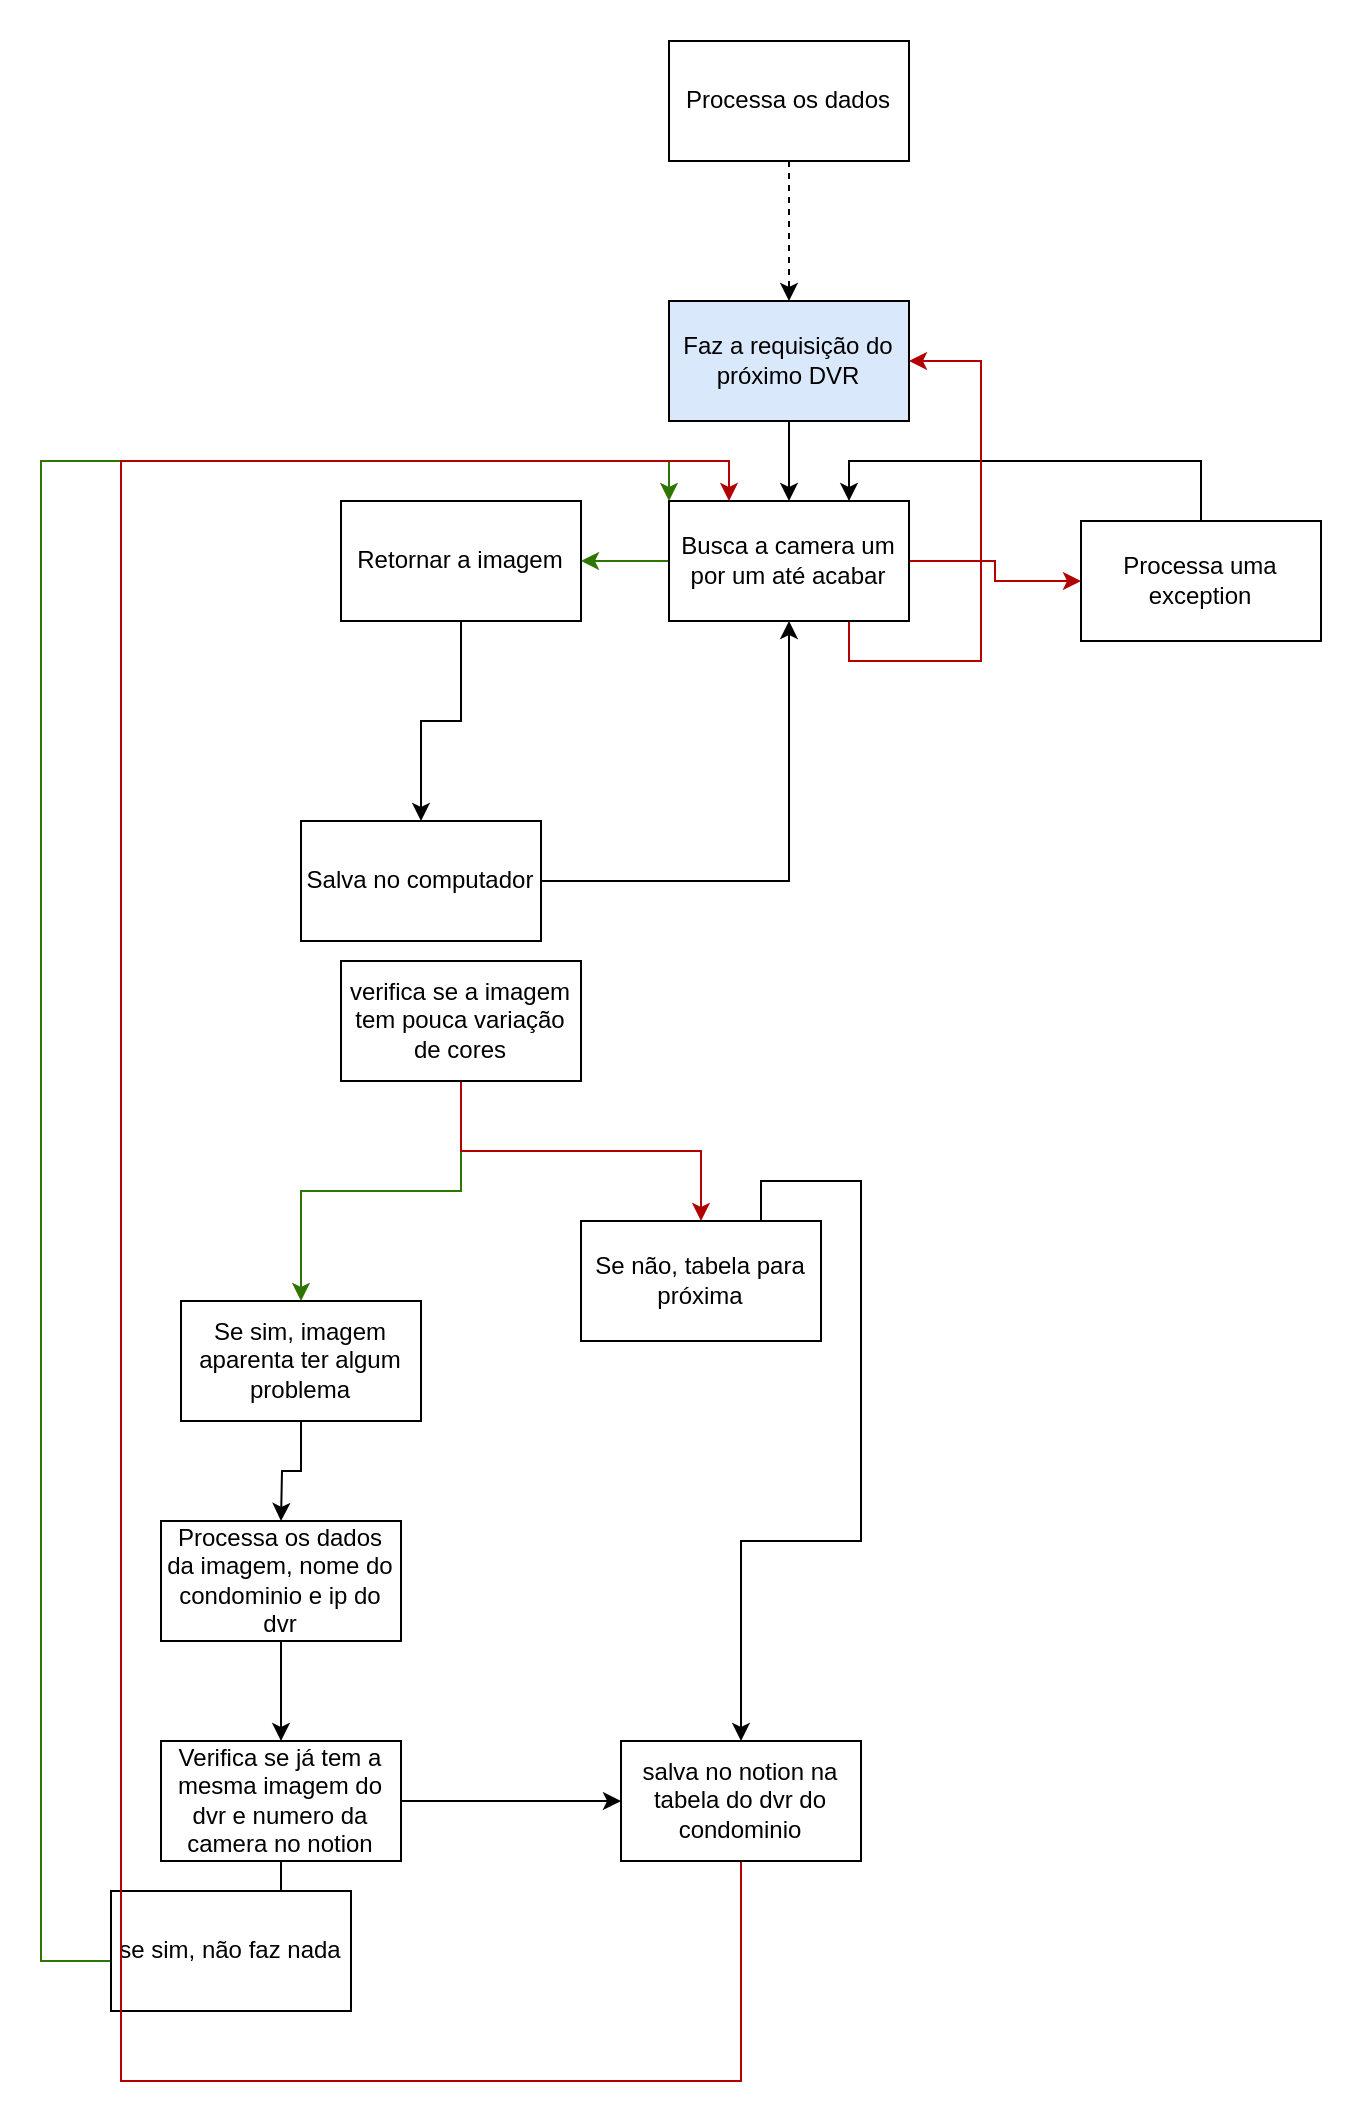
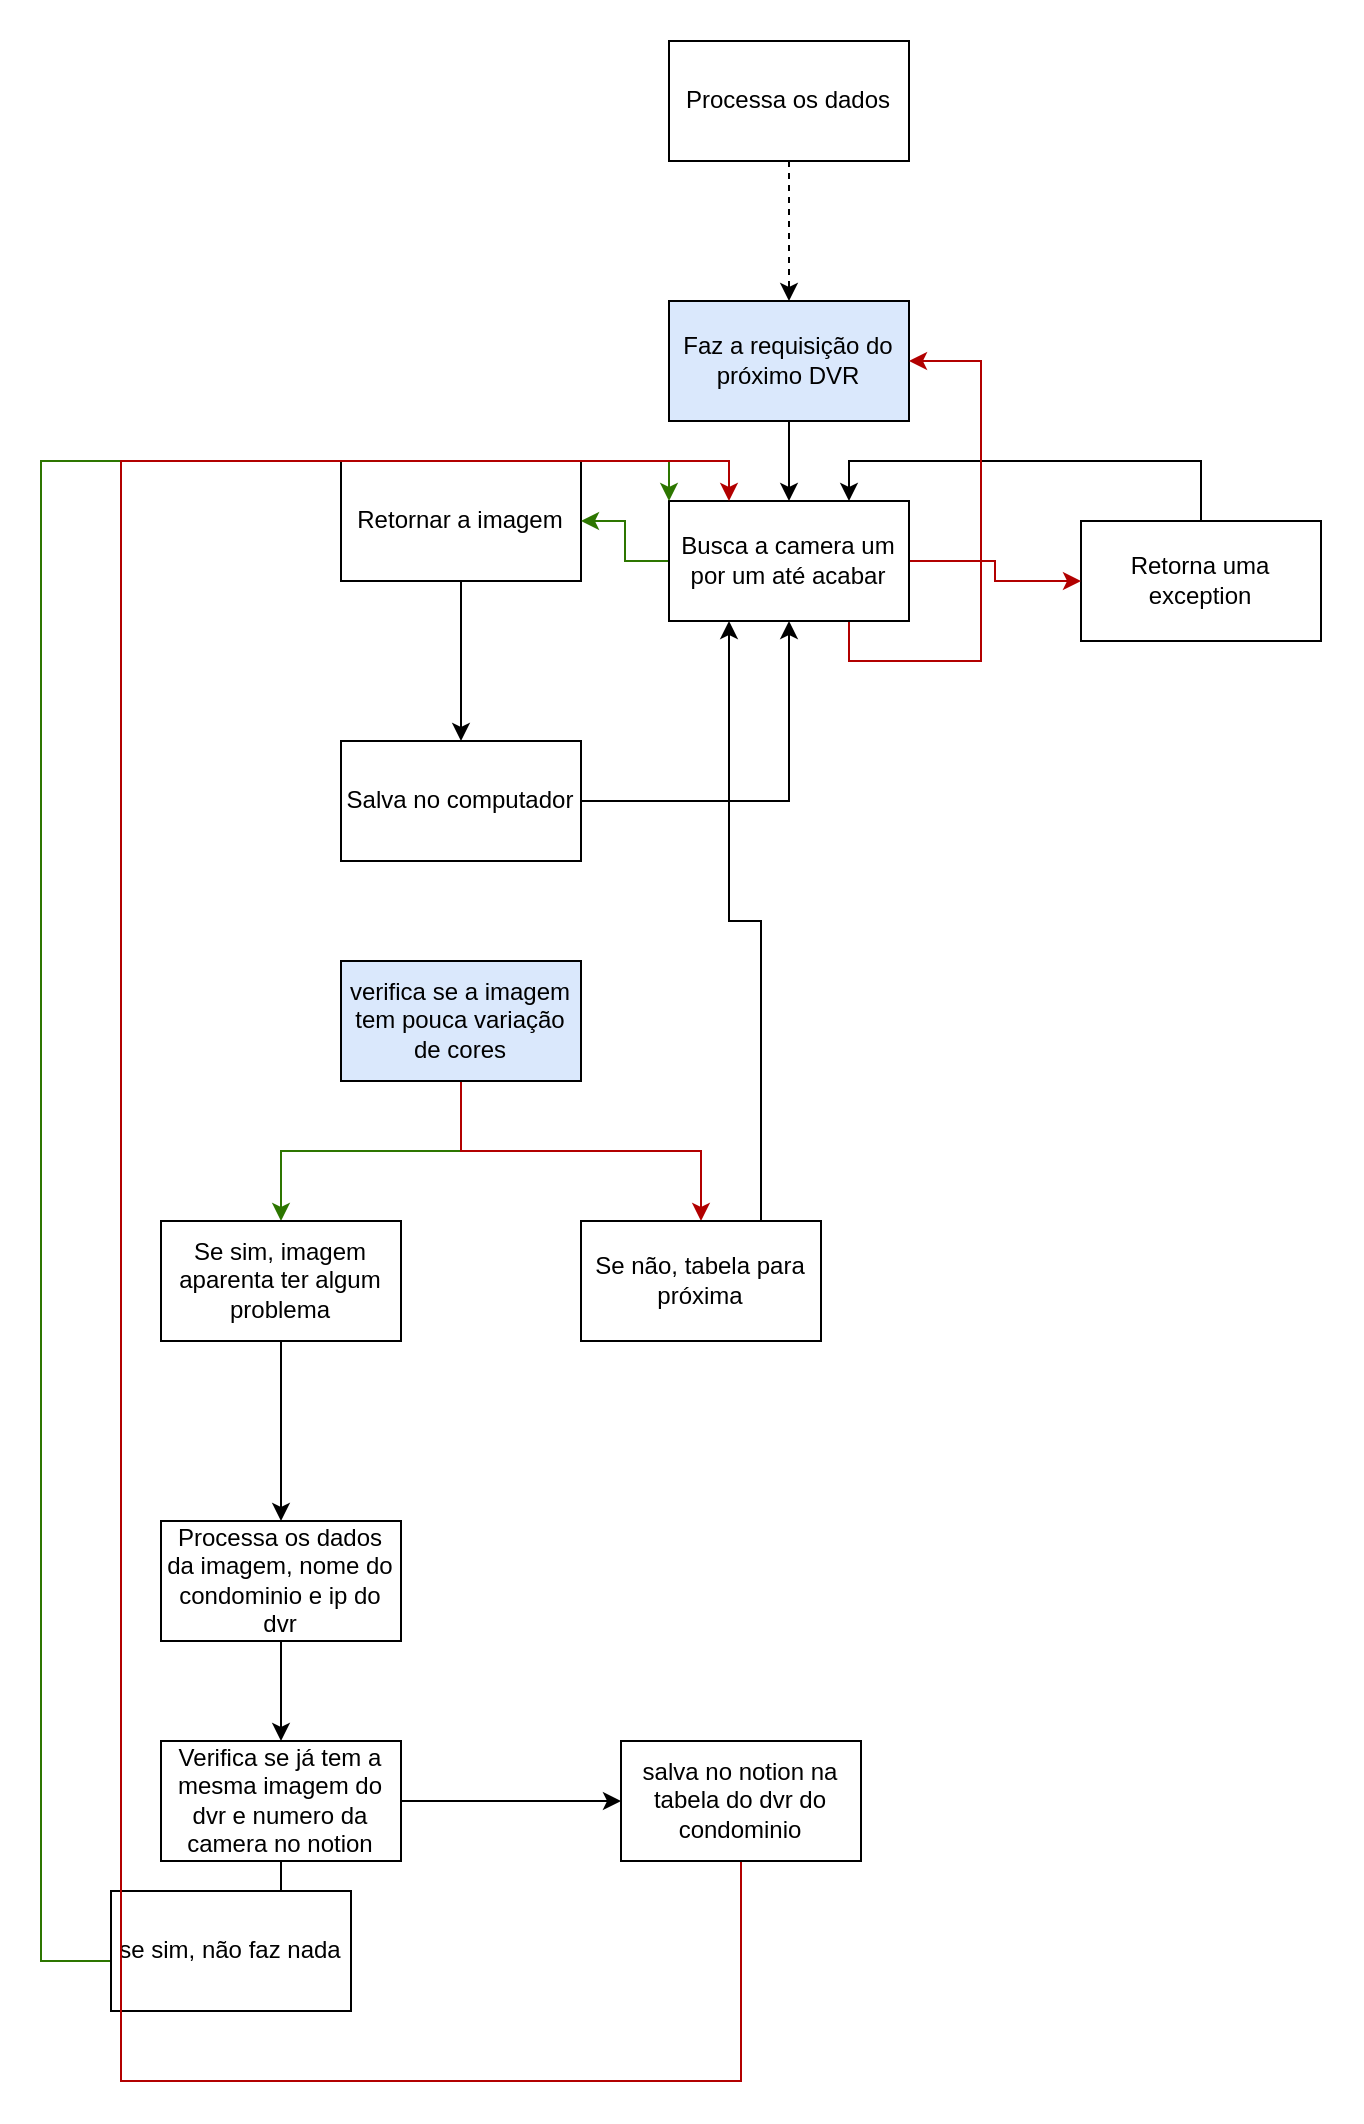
node "Retornar a imagem": moved (461, 561) -> (461, 521)
node "Processa uma exception": label "Processa uma exception" -> "Retorna uma exception"
node "Salva no computador": moved (421, 881) -> (461, 801)
node "verifica se a imagem tem pouca variação de cores": fillcolor #ffffff -> #dae8fc
node "Se sim, imagem aparenta ter algum problema": moved (301, 1361) -> (281, 1281)
edge "Se não, tabela para próxima" -> "salva no notion na tabela do dvr do condominio": now "Se não, tabela para próxima" -> "Busca a camera um por um até acabar"
